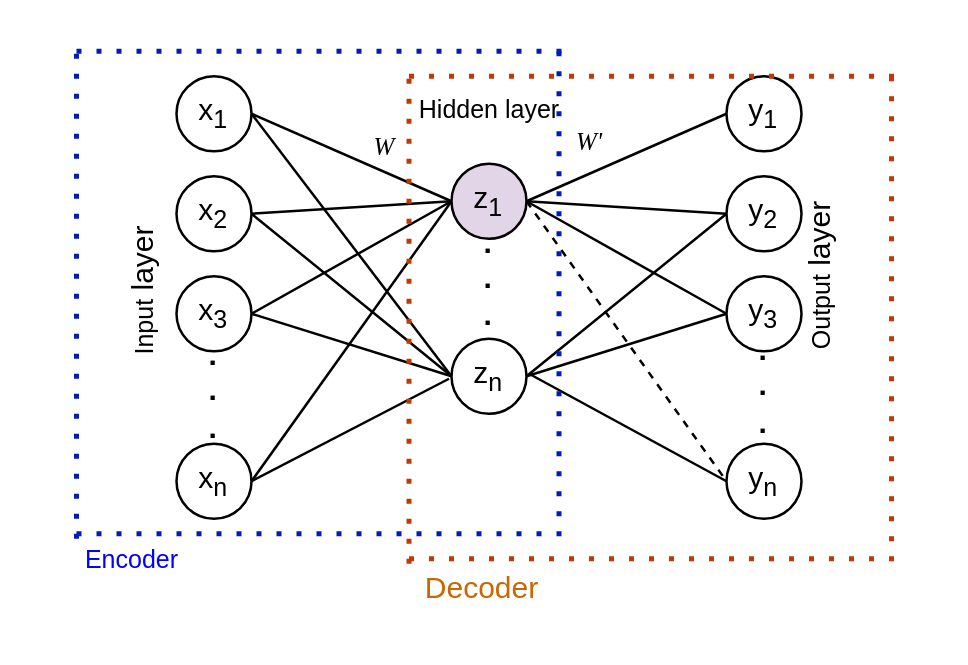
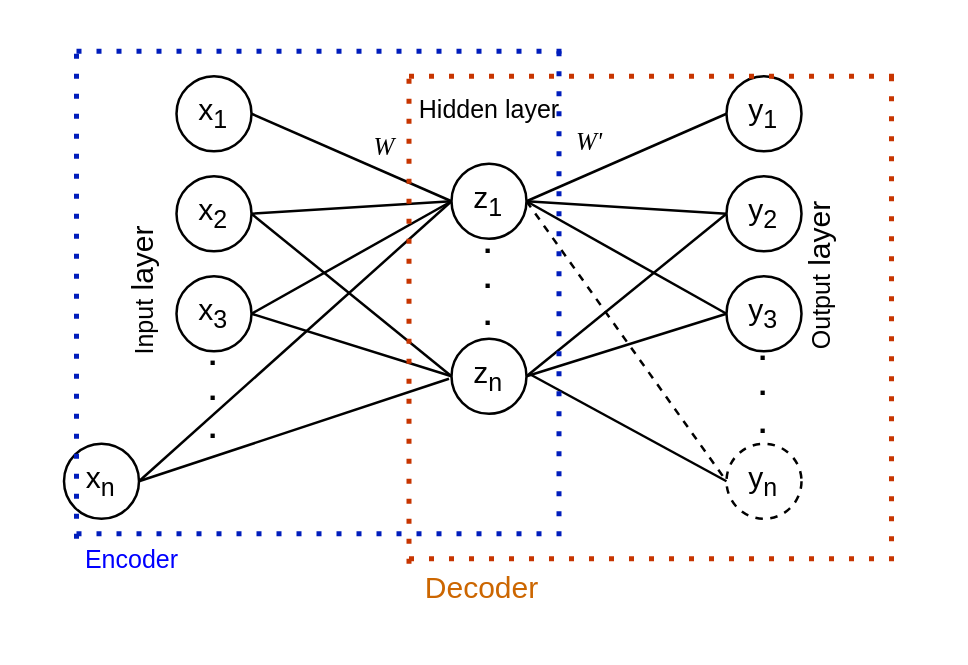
edge "x1" -- "zn": removed
node "z1": fillcolor #e1d5e7 -> #ffffff
node "xn": moved (214, 481) -> (101, 481)
node "yn": style solid -> dashed
